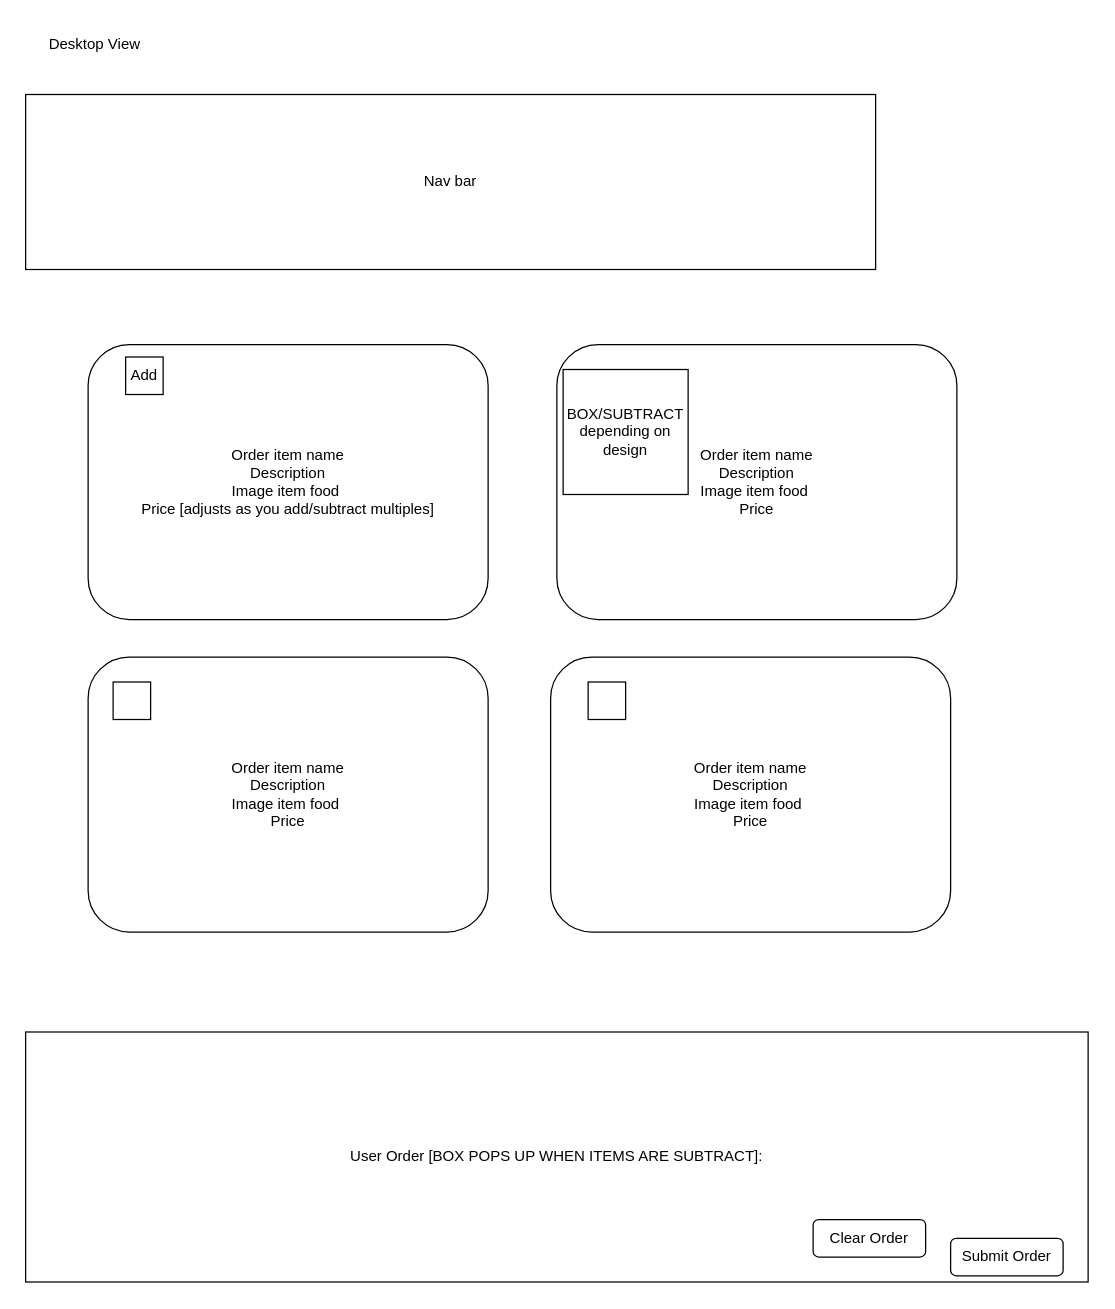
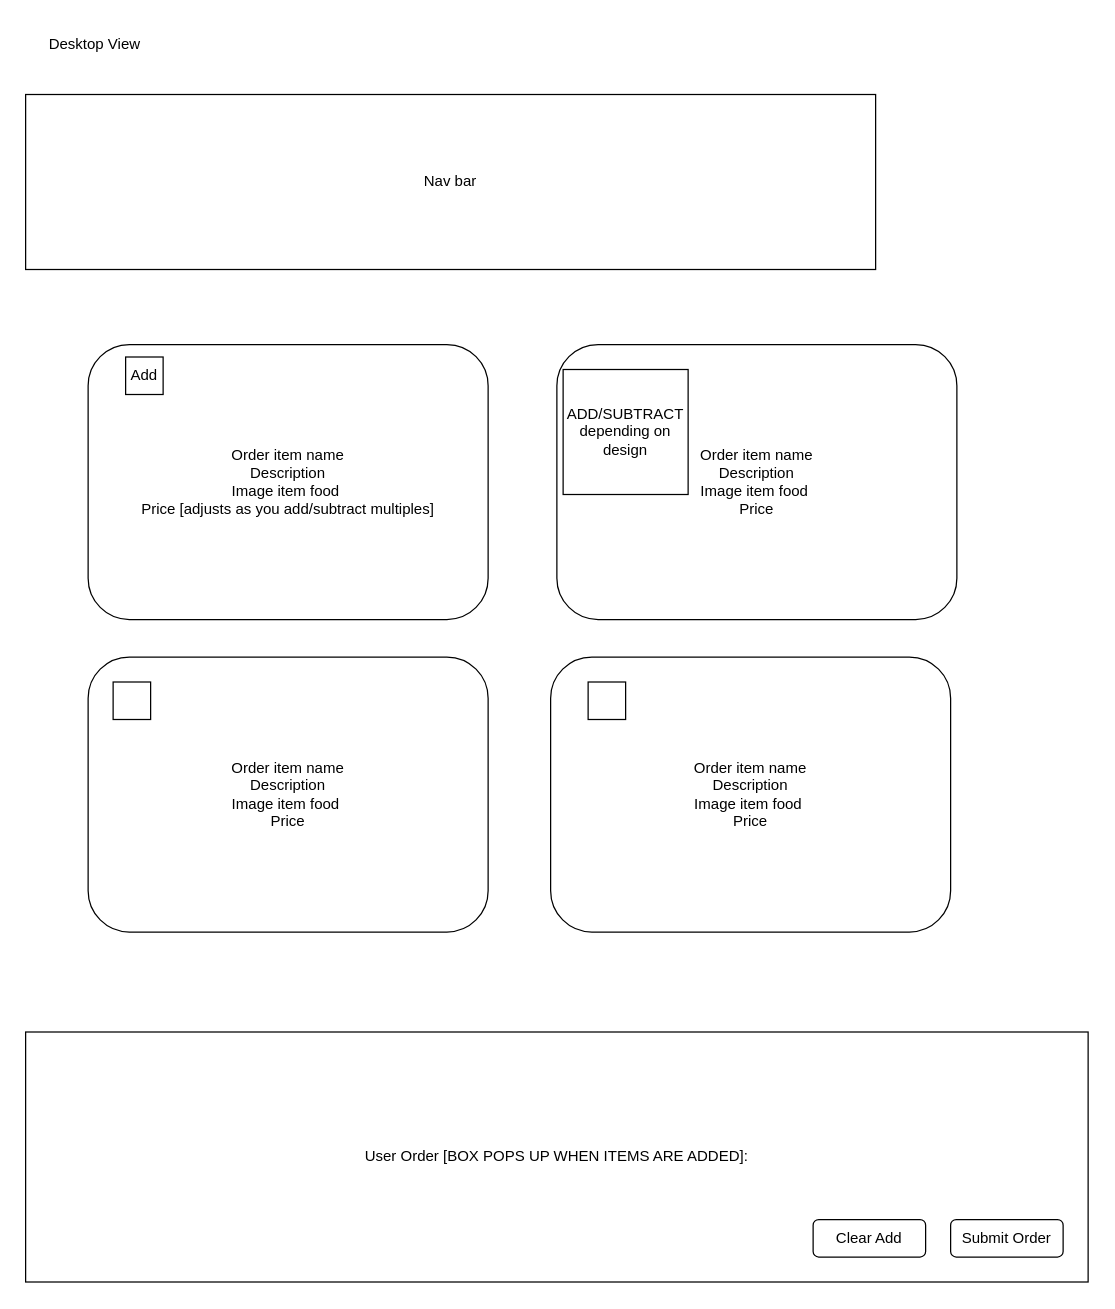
node "BOX/SUBTRACT depending on design": label "BOX/SUBTRACT depending on design" -> "ADD/SUBTRACT depending on design"
node "User Order [BOX POPS UP WHEN ITEMS ARE SUBTRACT]:": label "User Order [BOX POPS UP WHEN ITEMS ARE SUBTRACT]:" -> "User Order [BOX POPS UP WHEN ITEMS ARE ADDED]:"
node "Clear Order": label "Clear Order" -> "Clear Add"
node "Submit Order": moved (1007, 1257) -> (1007, 1238)
